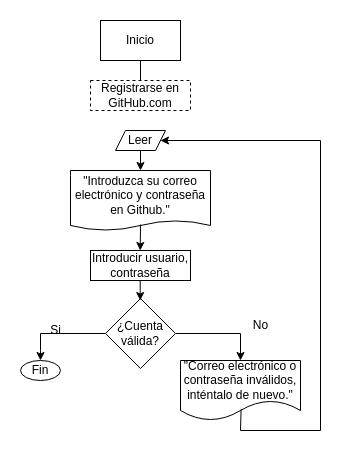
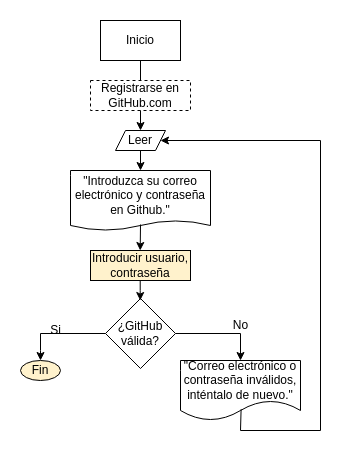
edge "Registrarse en GitHub.com" -> "Leer": added
node "Introducir usuario, contraseña": fillcolor #ffffff -> #fff2cc
node "No": moved (261, 326) -> (241, 326)
node "¿Cuenta válida?": label "¿Cuenta válida?" -> "¿GitHub válida?"
node "Fin": fillcolor #ffffff -> #fff2cc
